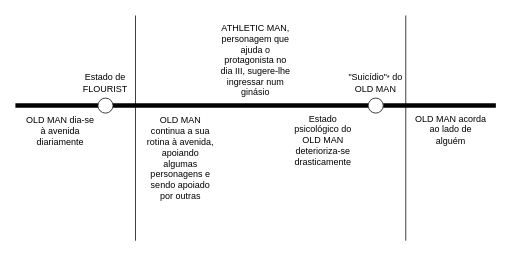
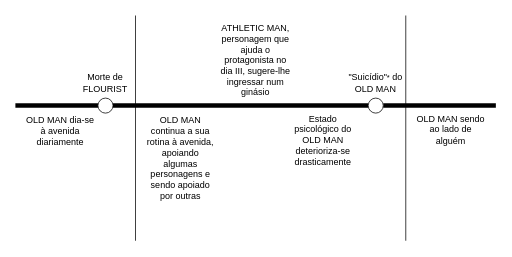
node "Estado de FLOURIST": label "Estado de FLOURIST" -> "Morte de FLOURIST"
node "OLD MAN acorda ao lado de alguém": label "OLD MAN acorda ao lado de alguém" -> "OLD MAN sendo ao lado de alguém"
